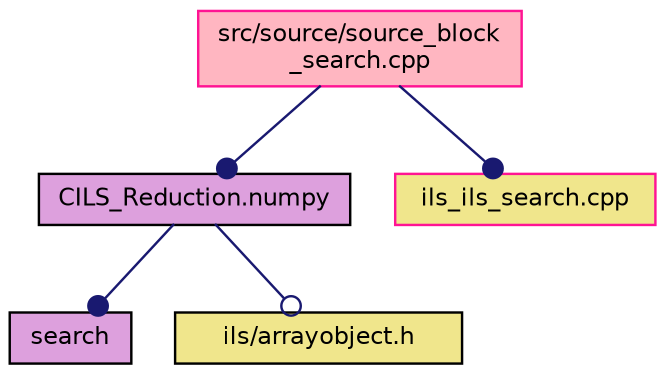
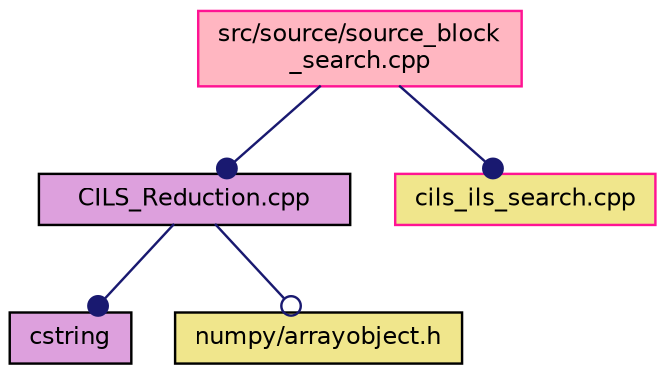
node "CILS_Reduction.numpy": label "CILS_Reduction.numpy" -> "CILS_Reduction.cpp"
node "ils_ils_search.cpp": label "ils_ils_search.cpp" -> "cils_ils_search.cpp"
node "search": label "search" -> "cstring"
node "ils/arrayobject.h": label "ils/arrayobject.h" -> "numpy/arrayobject.h"
